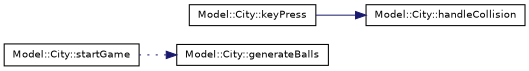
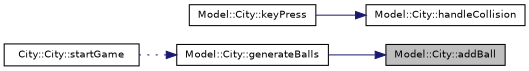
node "Model::City::startGame": label "Model::City::startGame" -> "City::City::startGame"
node "Model::City::addBall": added
